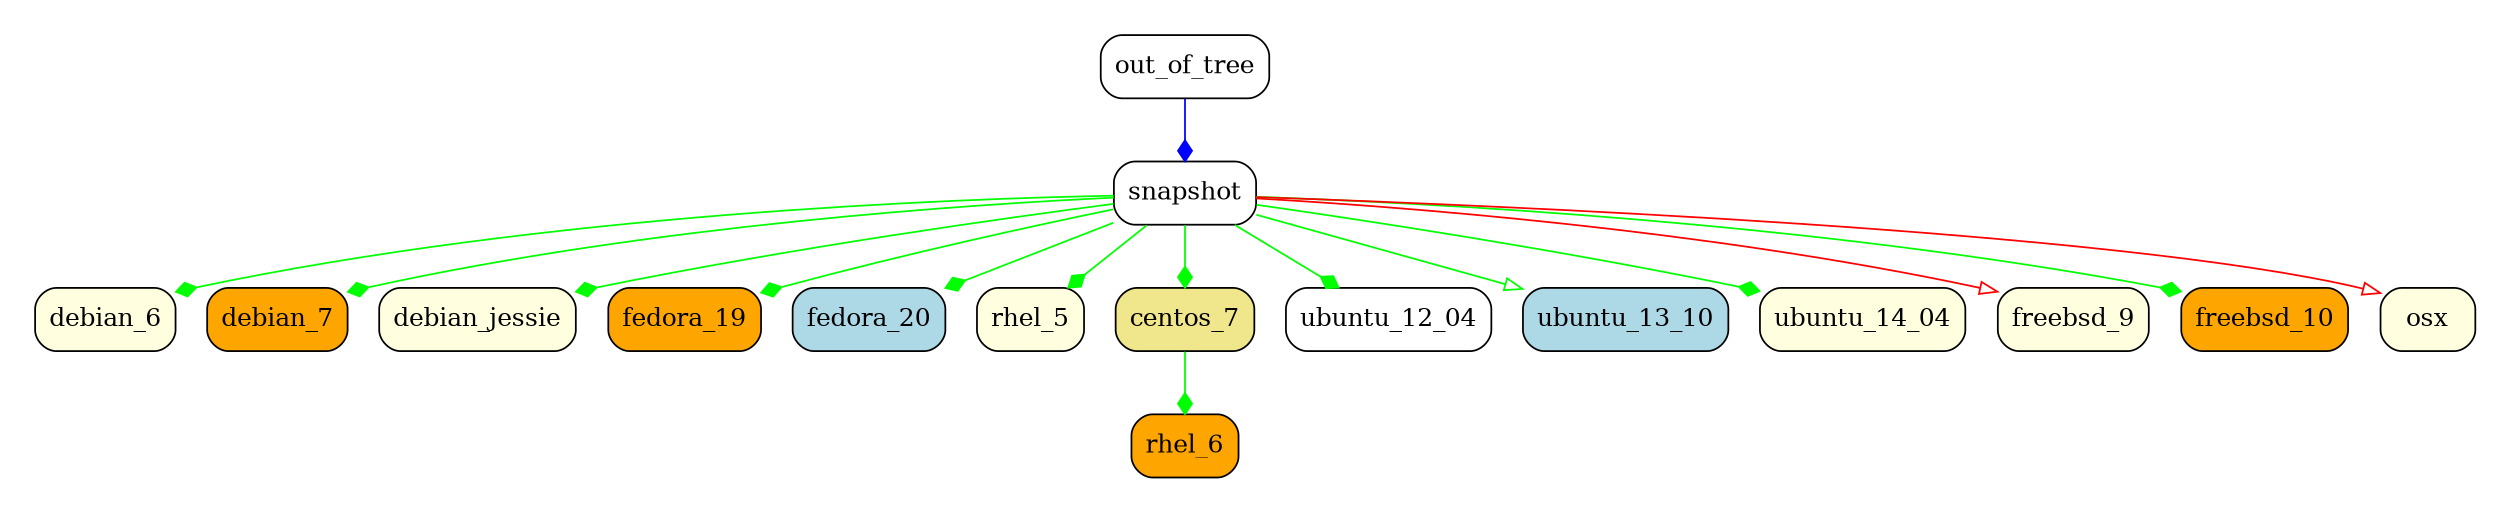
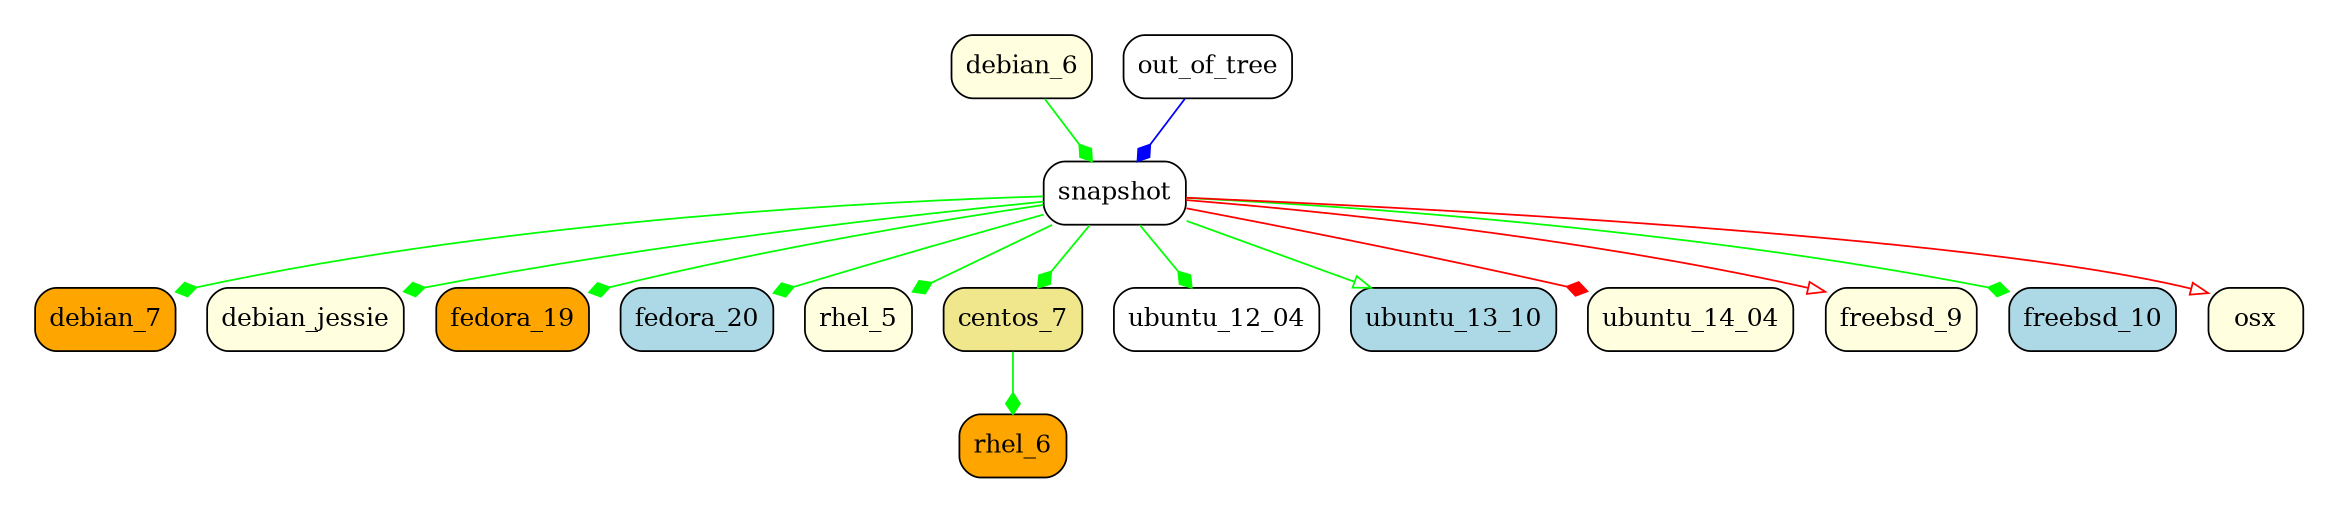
edge "snapshot" -> "debian_6": reversed
edge "snapshot" -> "ubuntu_14_04": color green -> red
node "freebsd_10": fillcolor orange -> lightblue
